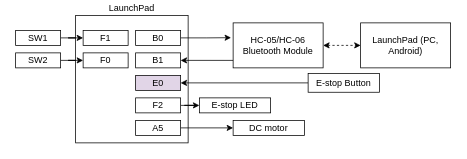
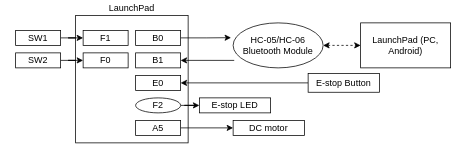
node "HC-05/HC-06 Bluetooth Module": shape rectangle -> ellipse
node "E0": fillcolor #e1d5e7 -> #ffffff
node "F2": shape rectangle -> ellipse
